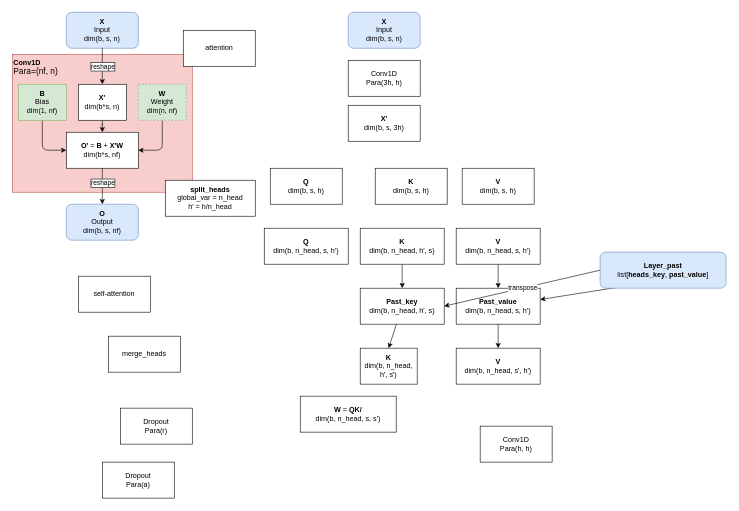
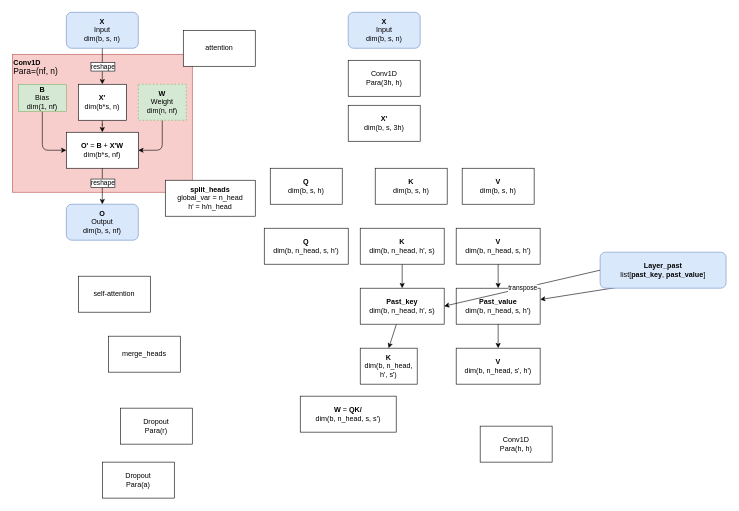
node "B Bias dim(1, nf)": size 48x36 -> 48x27
node "Layer_past list[heads_key, past_value]": label "Layer_past list[heads_key, past_value]" -> "Layer_past list[past_key, past_value]"
